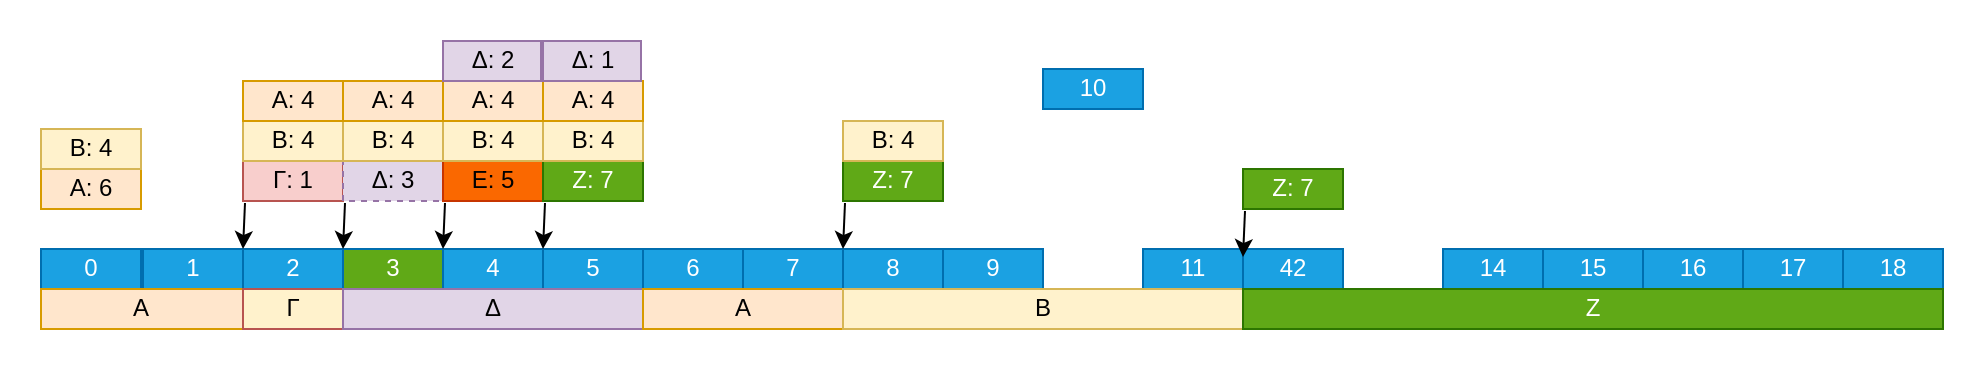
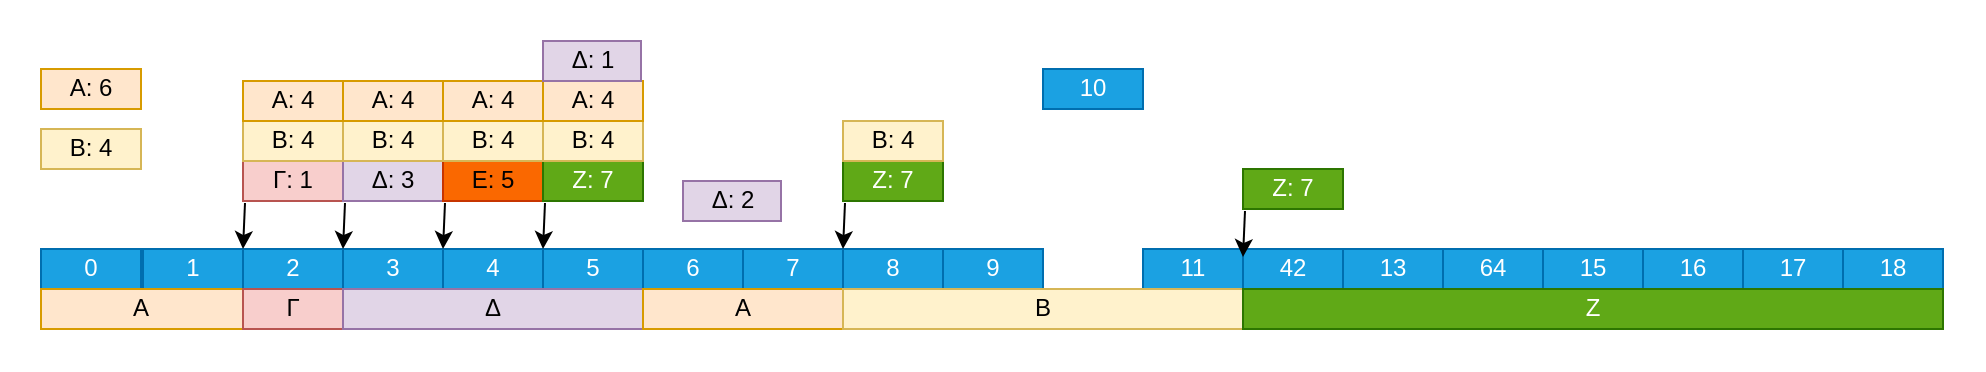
node "Δ: 2": moved (492, 61) -> (732, 201)
node "Δ: 3": style dashed -> solid
node "A: 6": moved (91, 189) -> (91, 89)
node "3": fillcolor #60a917 -> #1ba1e2
node "13": added
node "14": label "14" -> "64"
node "Γ": fillcolor #fff2cc -> #f8cecc
